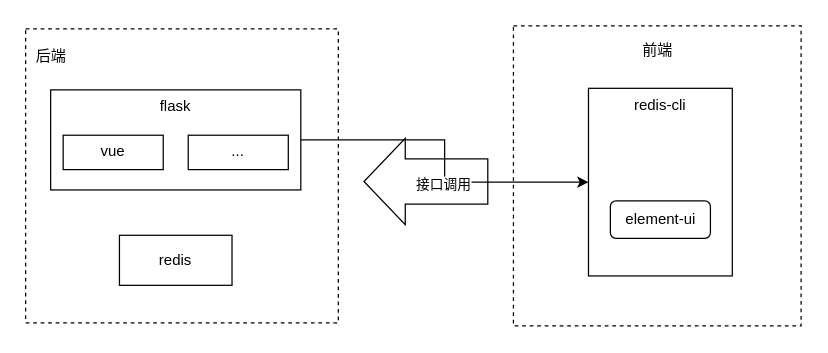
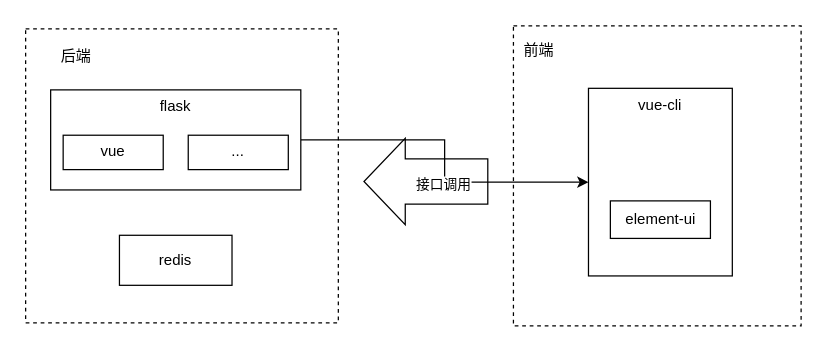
node "前端": moved (657, 51) -> (538, 51)
node "后端": moved (51, 57) -> (76, 57)
node "redis-cli": label "redis-cli" -> "vue-cli"
node "element-ui": shape rounded rectangle -> rectangle
